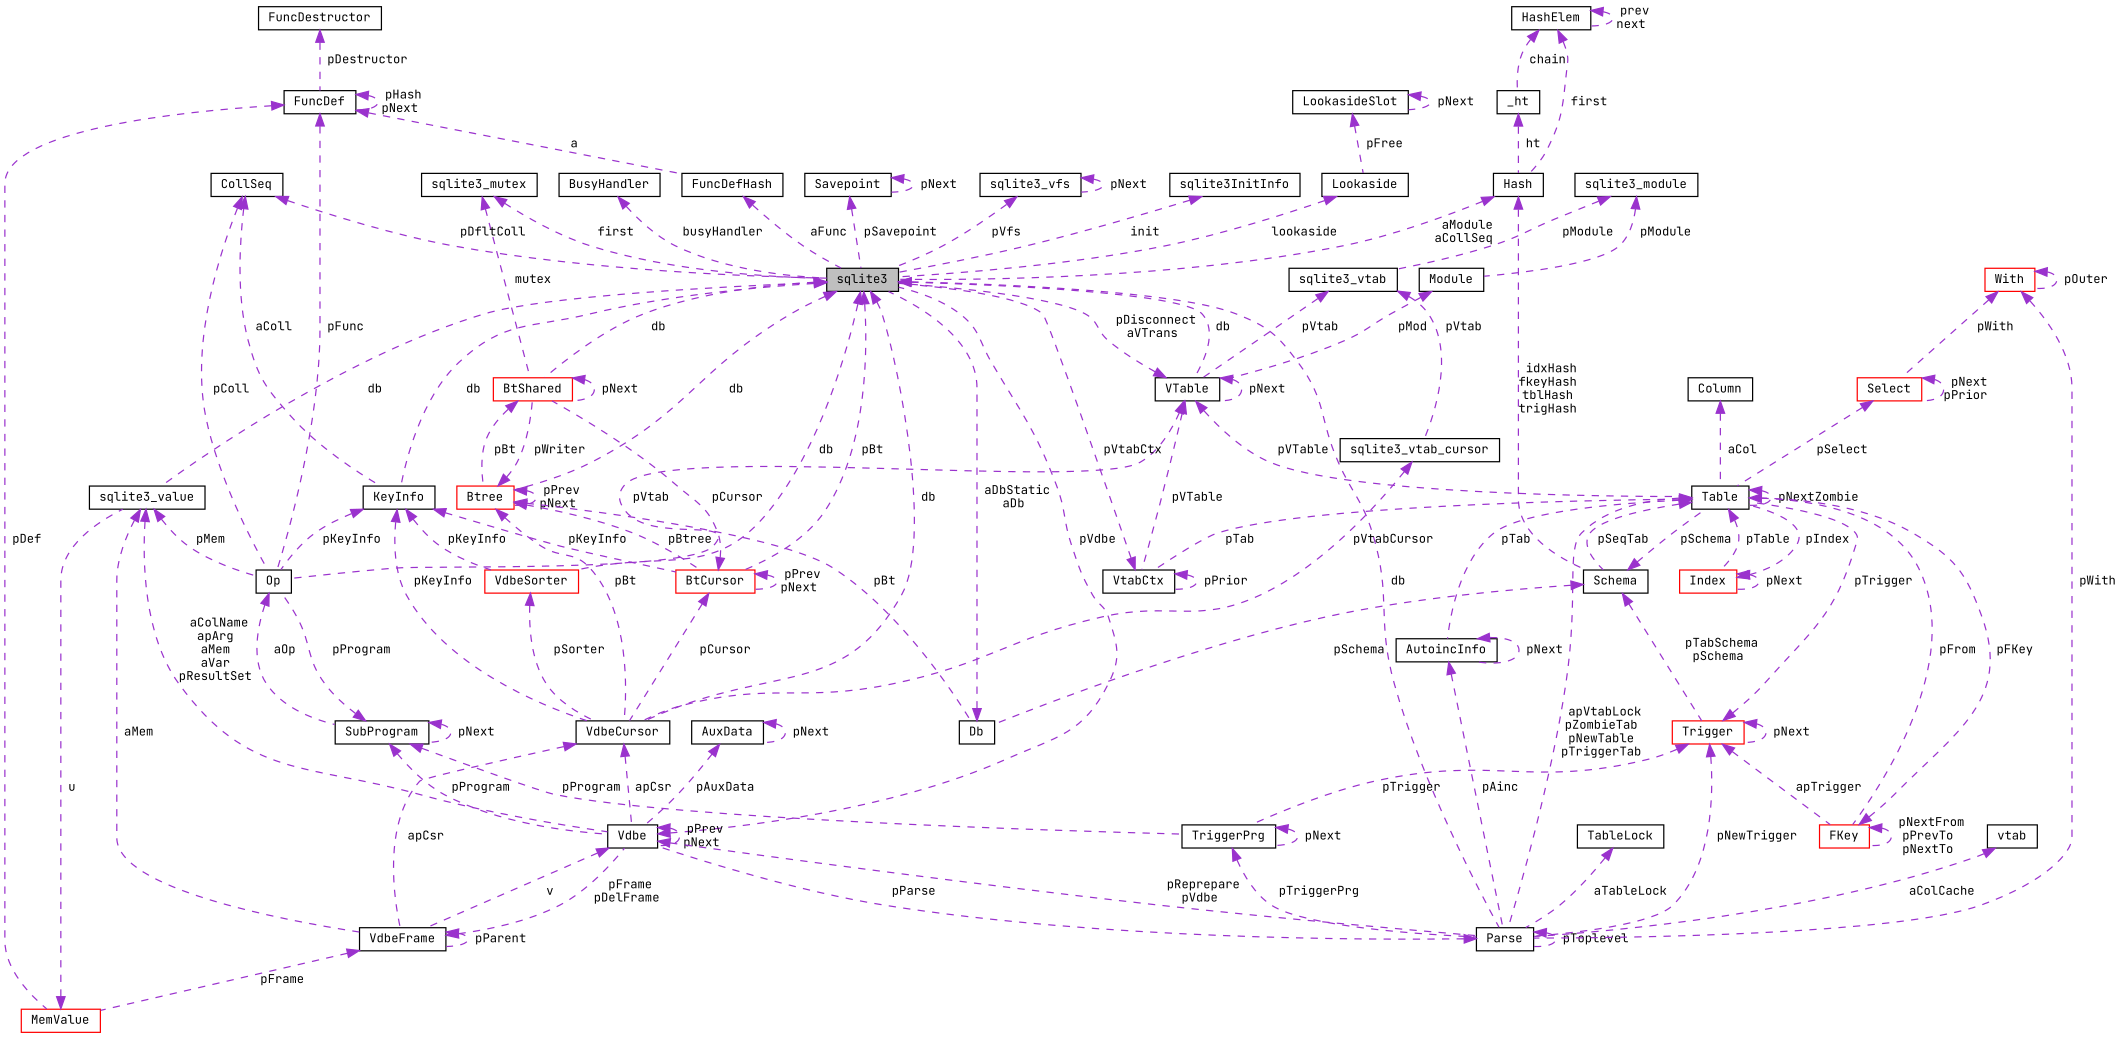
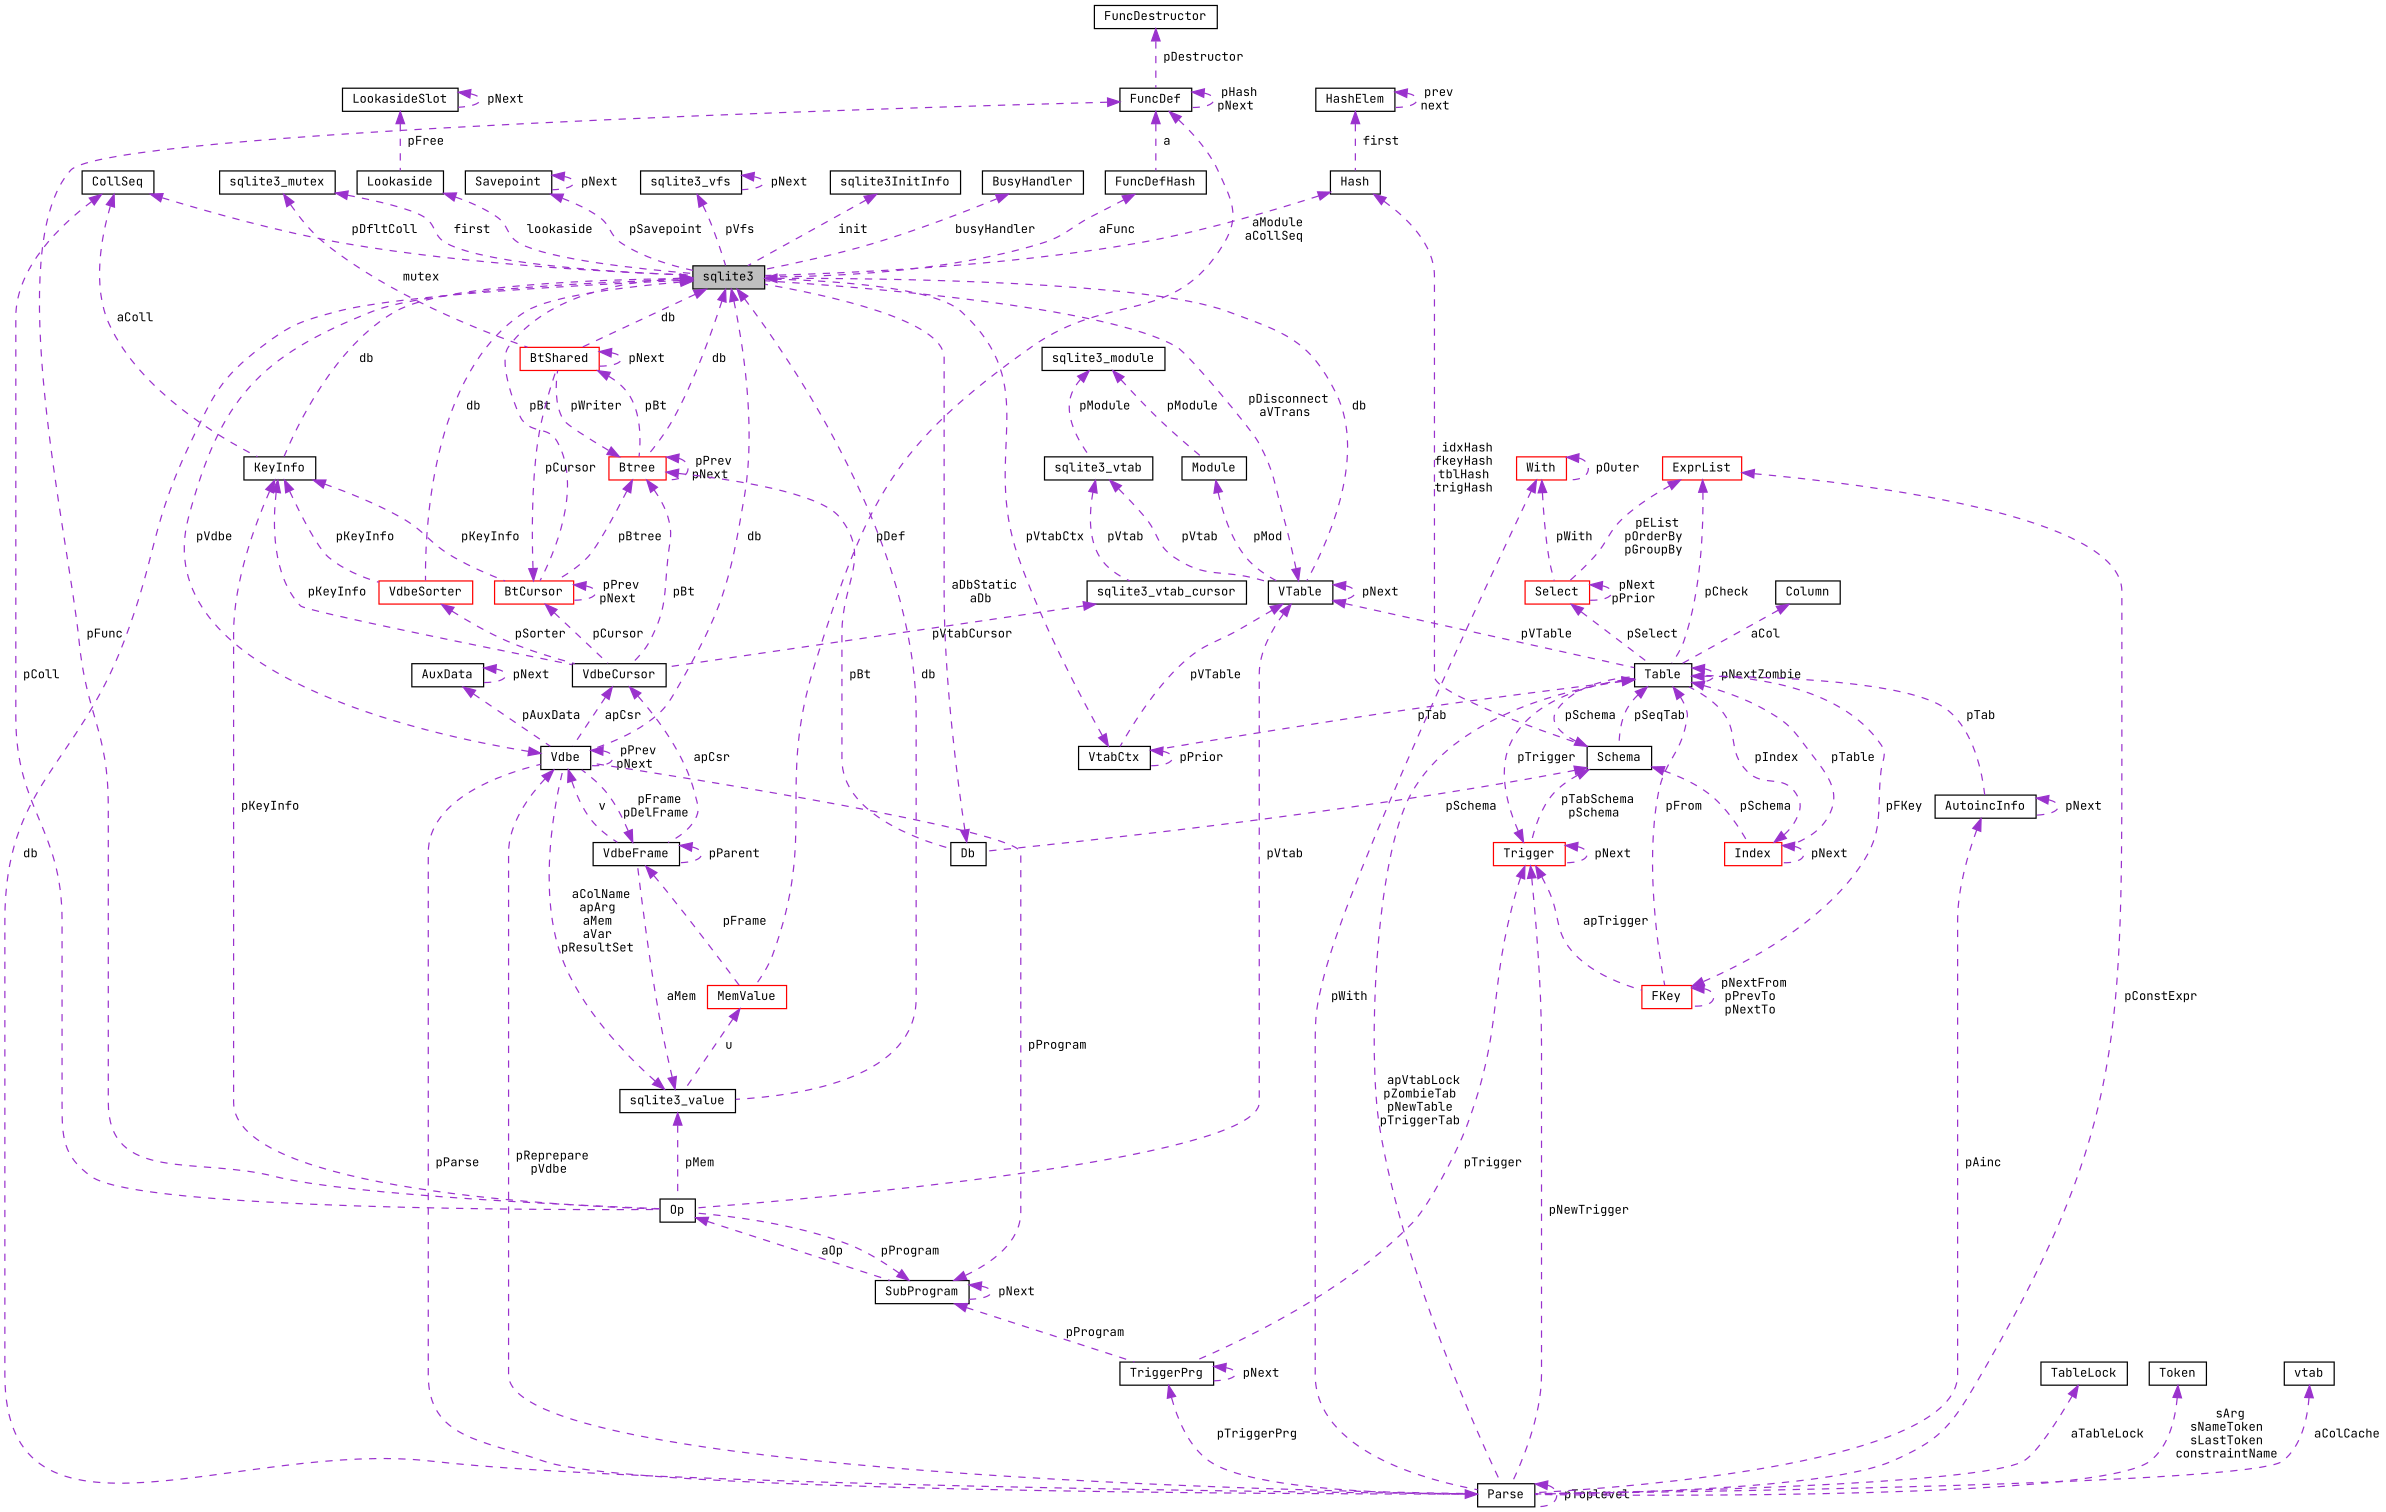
node "_ht": removed
node "ExprList": added
edge "VdbeCursor" -> "sqlite3": now "Vdbe" -> "sqlite3"
edge "Index" -> "Schema": added, label "pSchema"
node "Token": added
